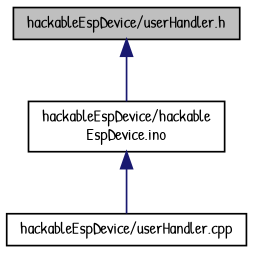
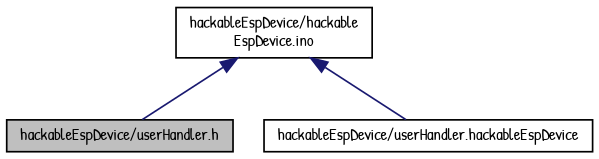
edge "hackableEspDevice/hackable EspDevice.ino" -> "hackableEspDevice/userHandler.h": reversed
node "hackableEspDevice/userHandler.cpp": label "hackableEspDevice/userHandler.cpp" -> "hackableEspDevice/userHandler.hackableEspDevice"
